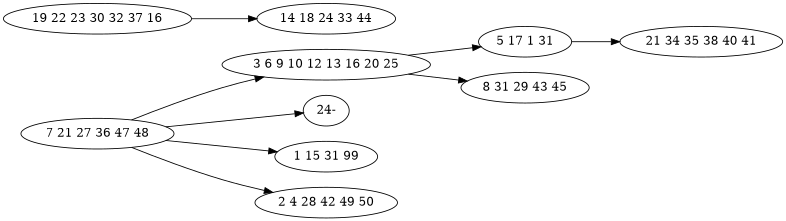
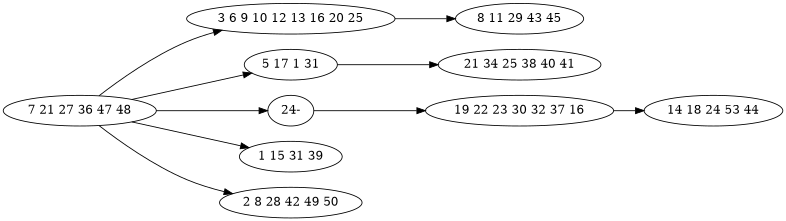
node "14 18 24 33 44": label "14 18 24 33 44" -> "14 18 24 53 44"
node "21 34 35 38 40 41": label "21 34 35 38 40 41" -> "21 34 25 38 40 41"
edge "3 6 9 10 12 13 16 20 25" -> "5 17 1 31": now "7 21 27 36 47 48" -> "5 17 1 31"
node "8 31 29 43 45": label "8 31 29 43 45" -> "8 11 29 43 45"
edge "24-" -> "19 22 23 30 32 37 16": added
node "1 15 31 99": label "1 15 31 99" -> "1 15 31 39"
node "2 4 28 42 49 50": label "2 4 28 42 49 50" -> "2 8 28 42 49 50"
